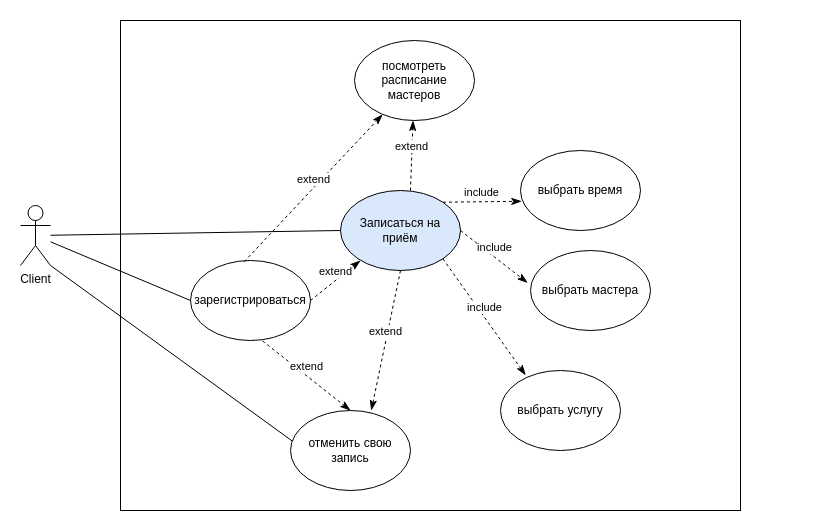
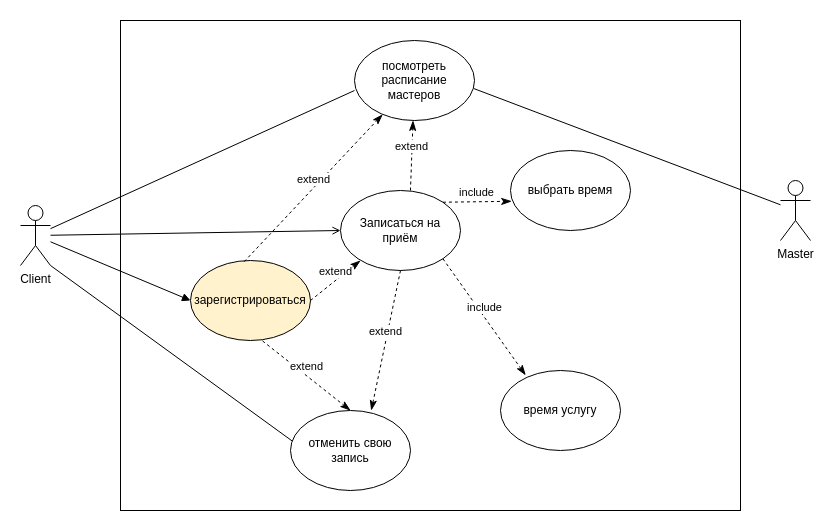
edge "посмотреть расписание мастеров" -- "Master": added
edge "посмотреть расписание мастеров" -- "Client": added
node "выбрать время": moved (581, 191) -> (571, 191)
node "Master": added
edge "Записаться на приём" -- "Client": arrowhead none -> open
node "Записаться на приём": fillcolor #dae8fc -> #ffffff
edge "Записаться на приём" -> "выбрать мастера": removed, label "include"
node "выбрать мастера": removed
edge "Client" -- "зарегистрироваться": arrowhead none -> block
node "зарегистрироваться": fillcolor #ffffff -> #fff2cc
node "выбрать услугу": label "выбрать услугу" -> "время услугу"
